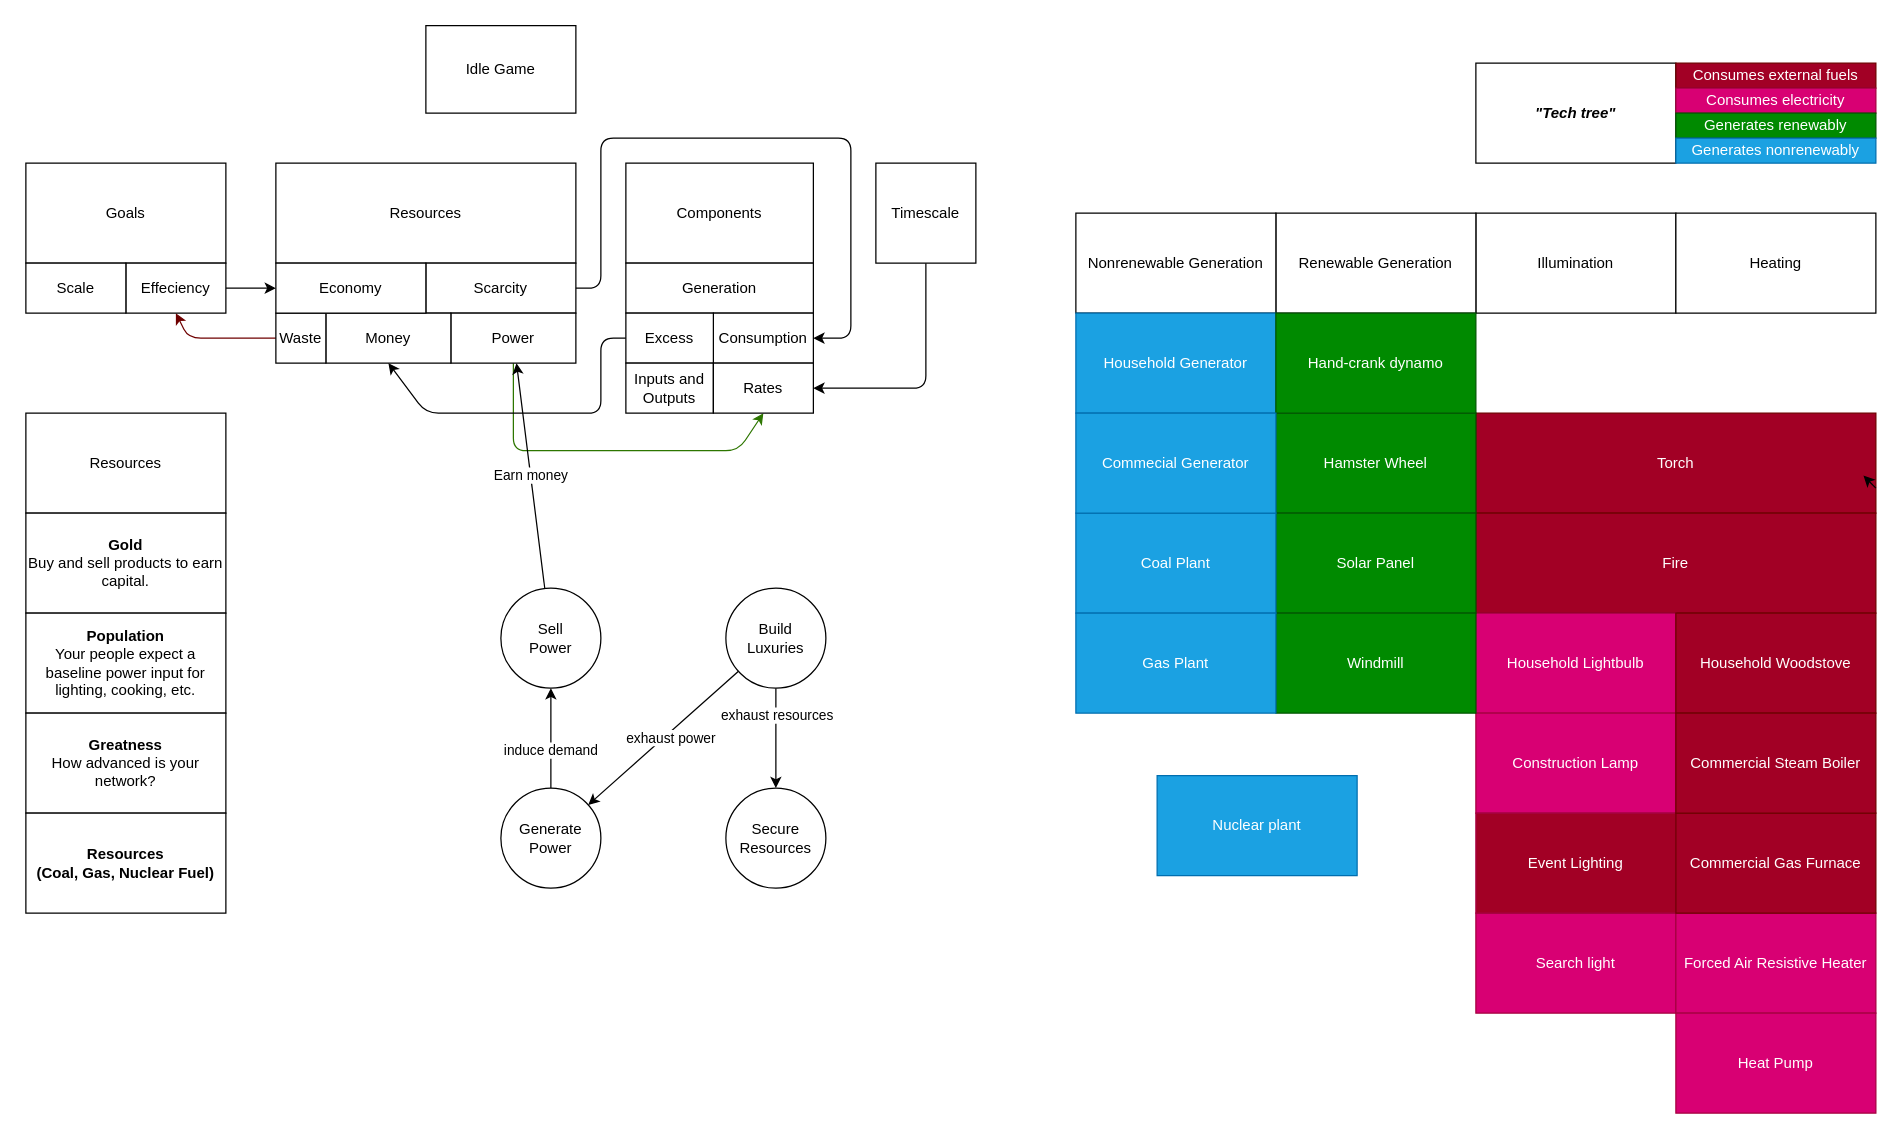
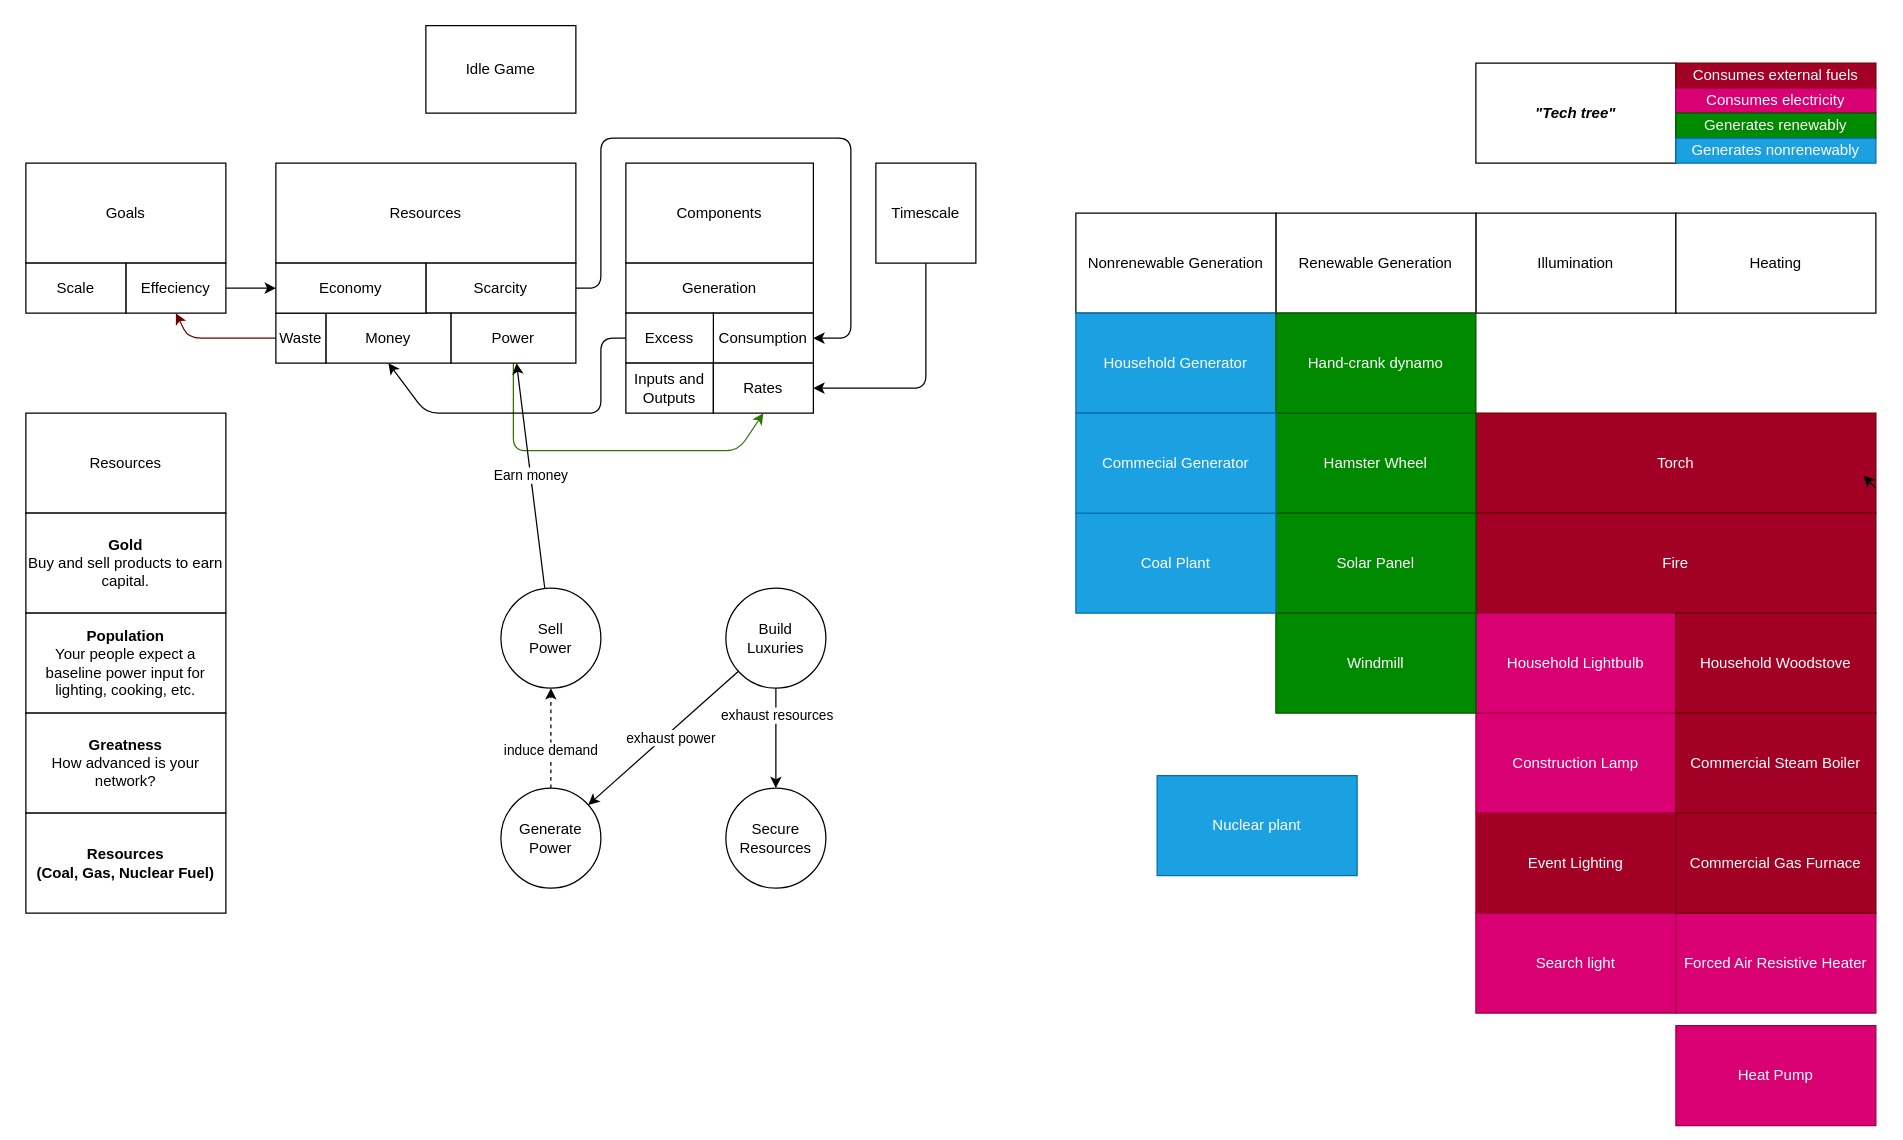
node "Gas Plant": removed
edge "Generate Power" -> "Sell Power": style solid -> dashed
node "Heat Pump": moved (1776, 1063) -> (1776, 1076)
